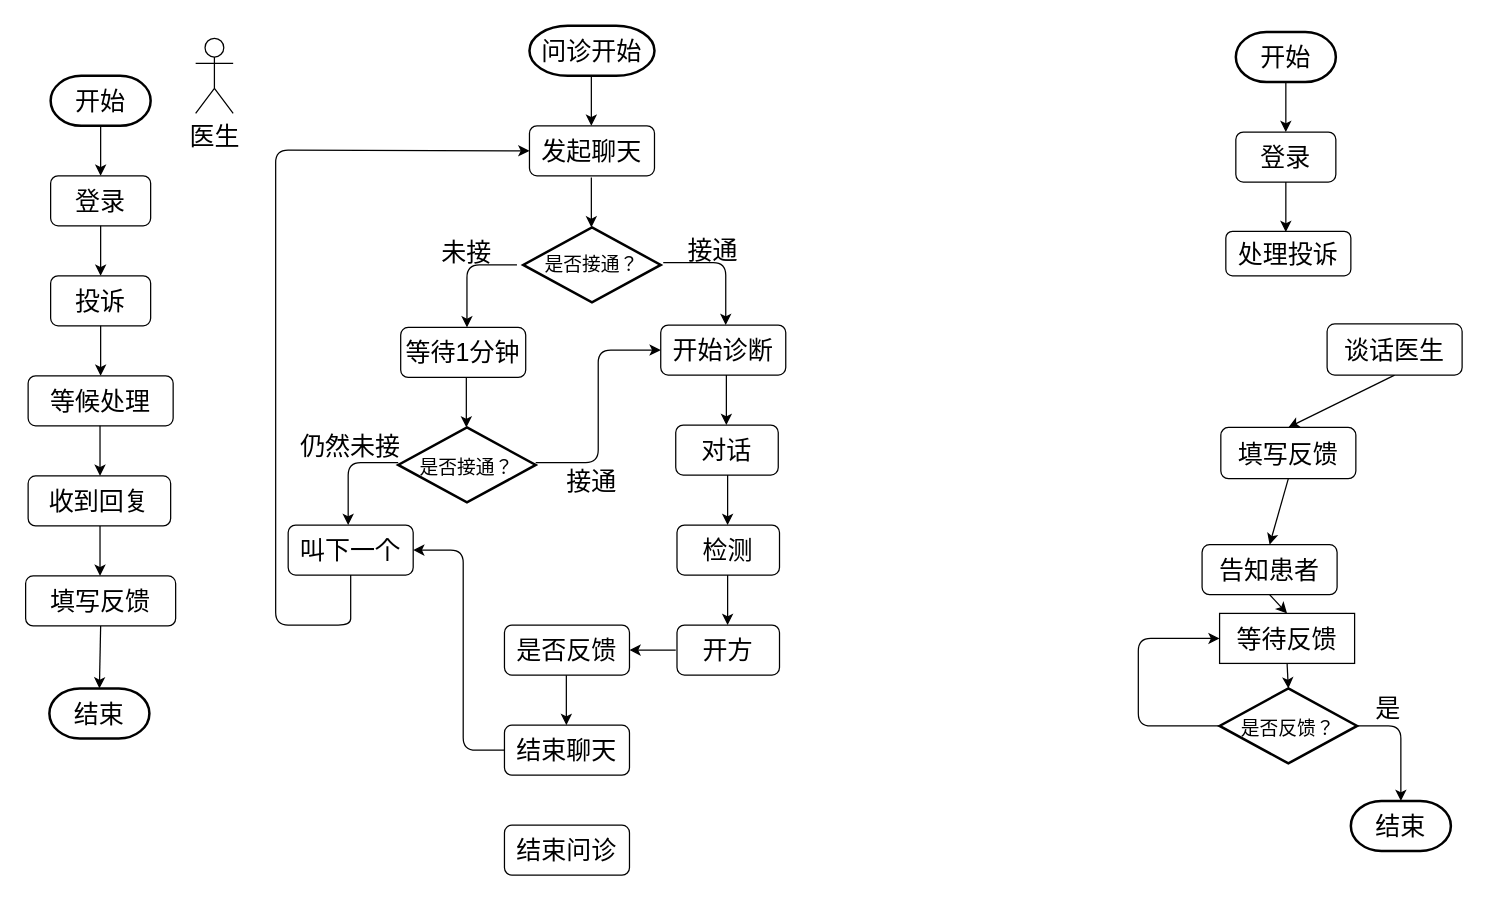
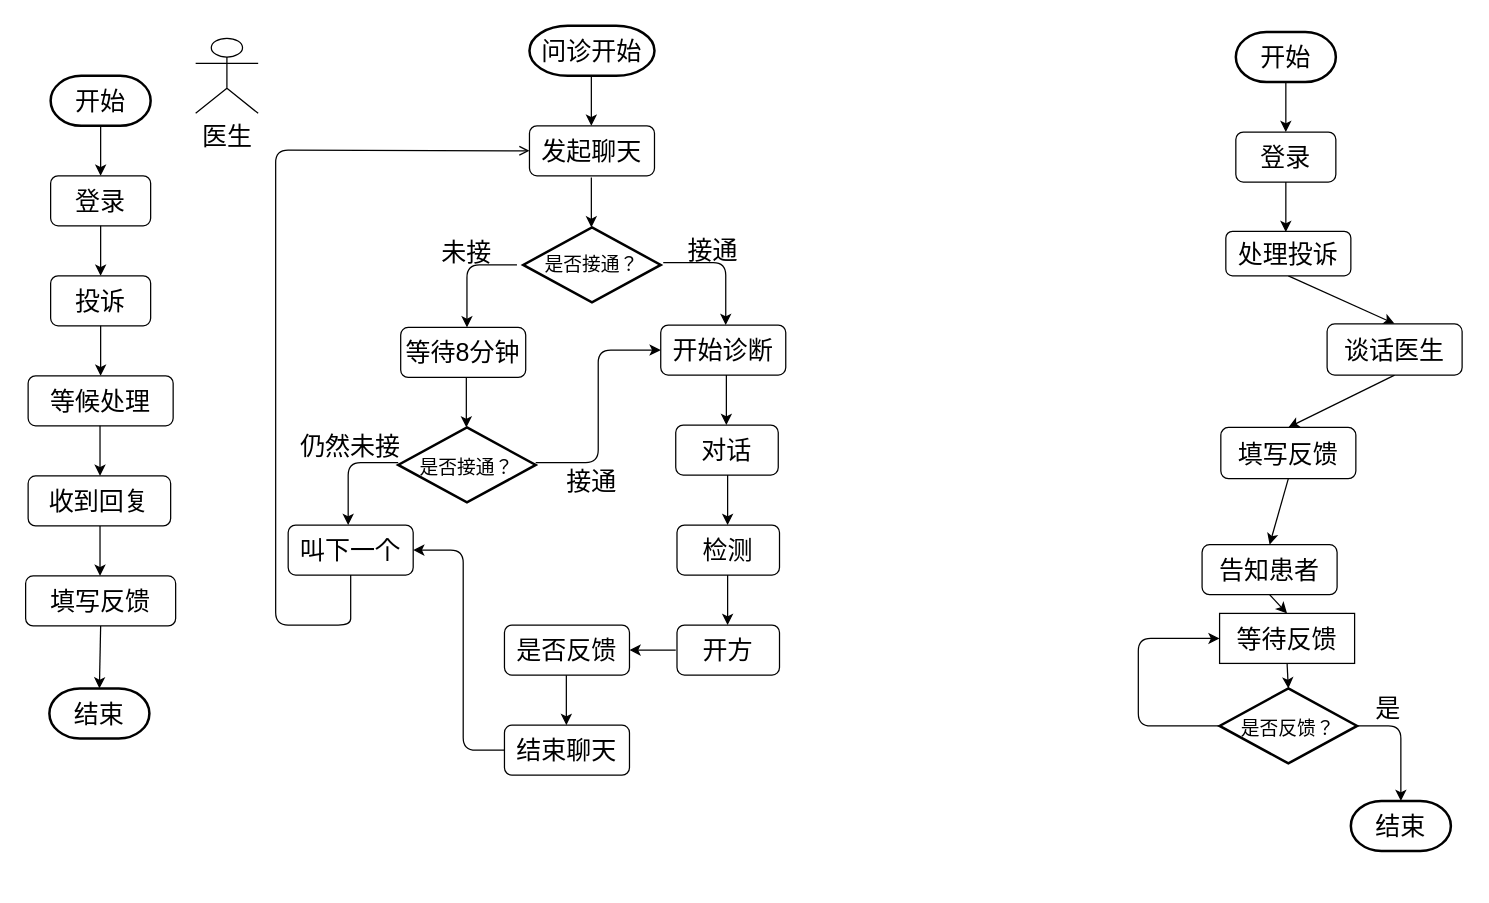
node "医生": size 38x75 -> 63x75
edge "叫下一个" -> "发起聊天": arrowhead classic -> open
edge "处理投诉" -> "谈话医生": added
node "等待1分钟": label "等待1分钟" -> "等待8分钟"
node "结束问诊": removed
